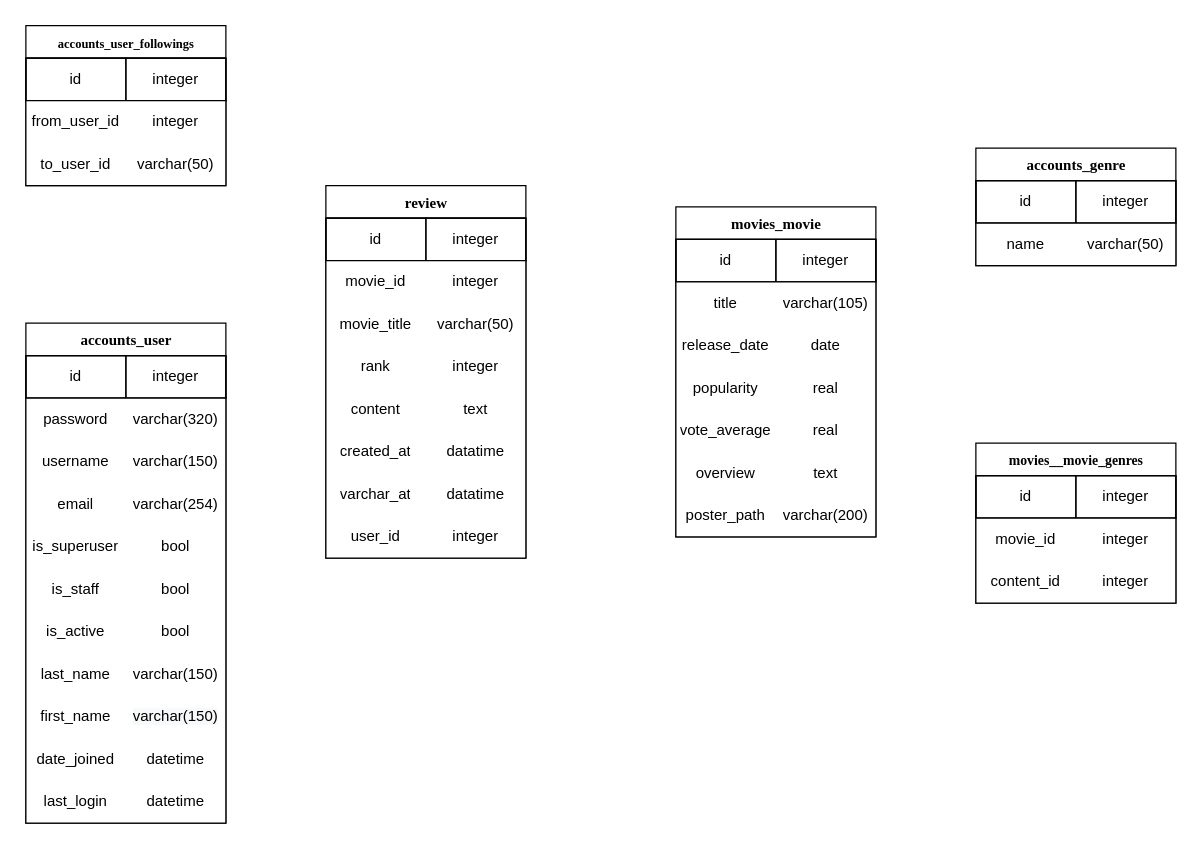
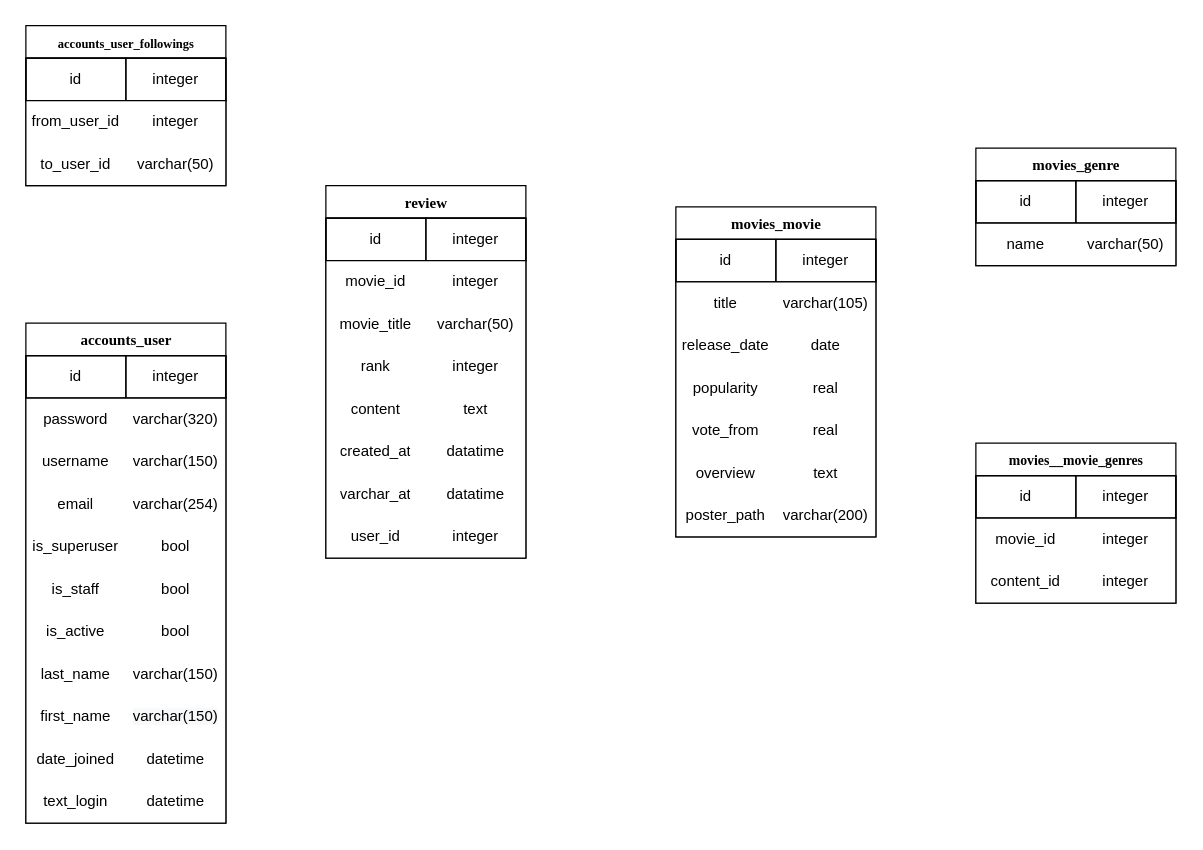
node "accounts_genre": label "accounts_genre" -> "movies_genre"
node "vote_average": label "vote_average" -> "vote_from"
node "last_login": label "last_login" -> "text_login"
